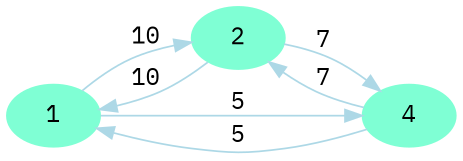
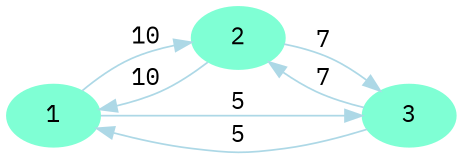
node "4": label "4" -> "3"
